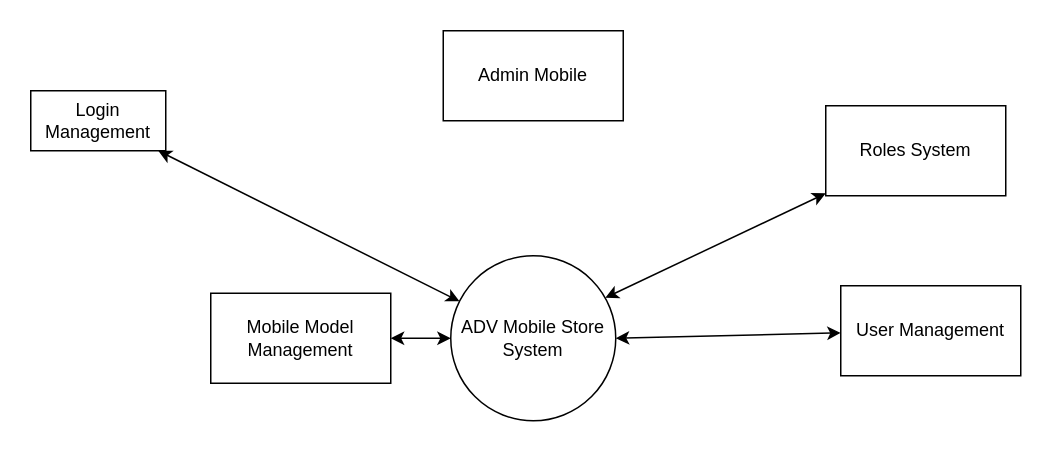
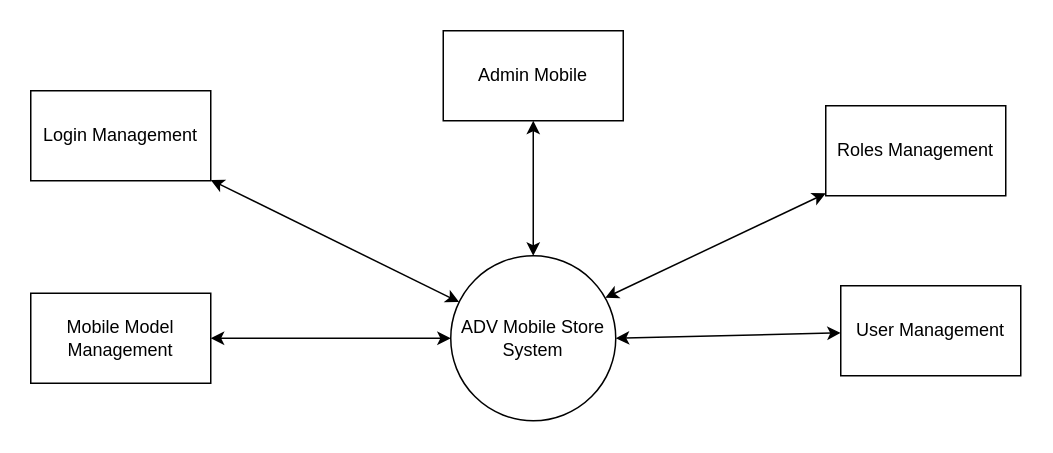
node "Login Management": size 135x60 -> 180x90
node "Roles System": label "Roles System" -> "Roles Management"
edge "Admin Mobile" -- "ADV Mobile Store System": added
node "Mobile Model Management": moved (301, 338) -> (121, 338)
